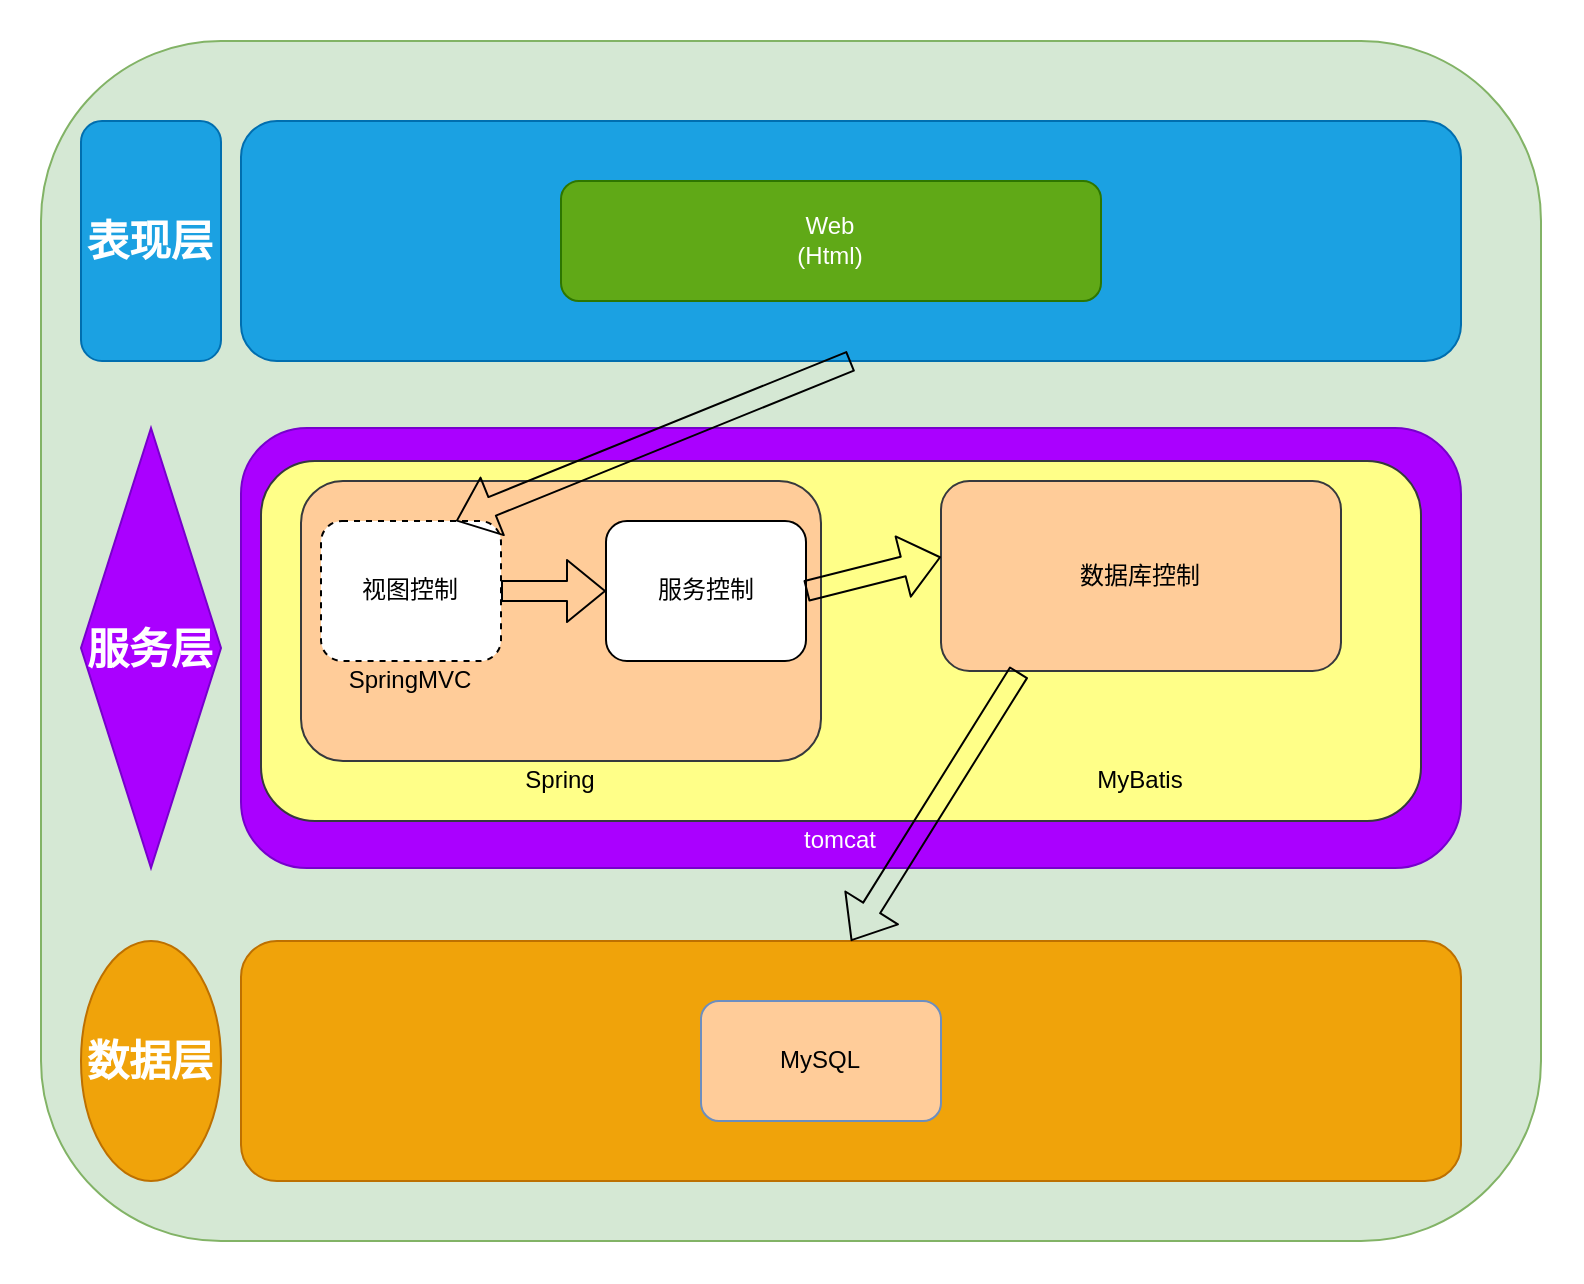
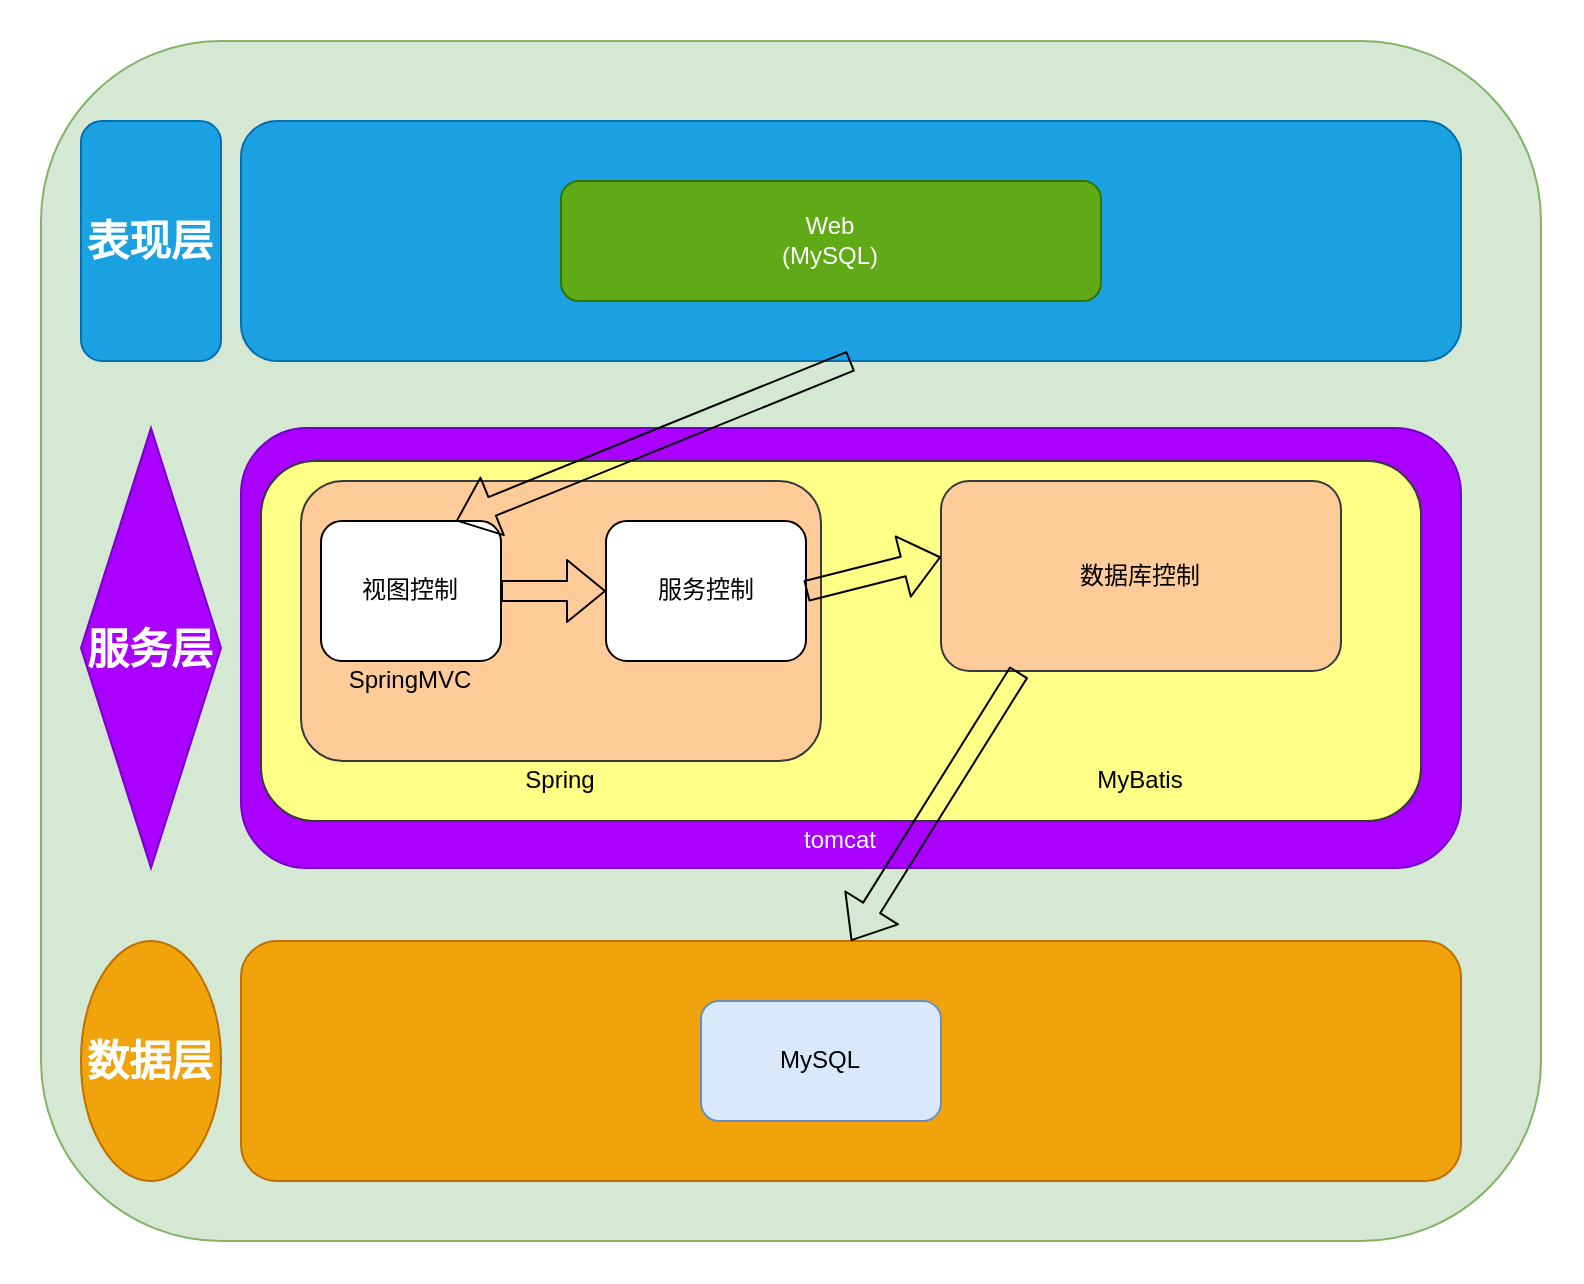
node "Web (Html)": label "Web (Html)" -> "Web (MySQL)"
node "视图控制": style dashed -> solid
node "MySQL": fillcolor #ffcc99 -> #dae8fc
